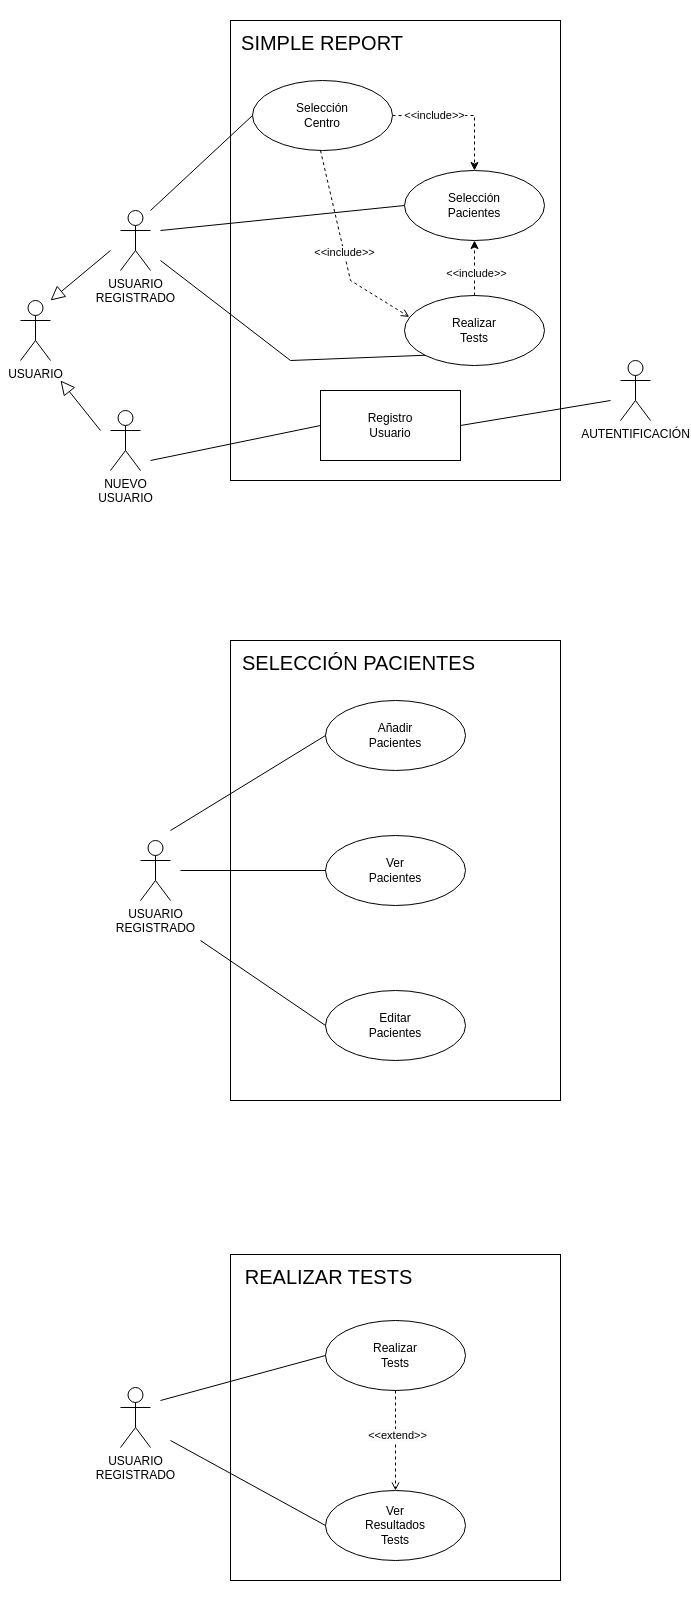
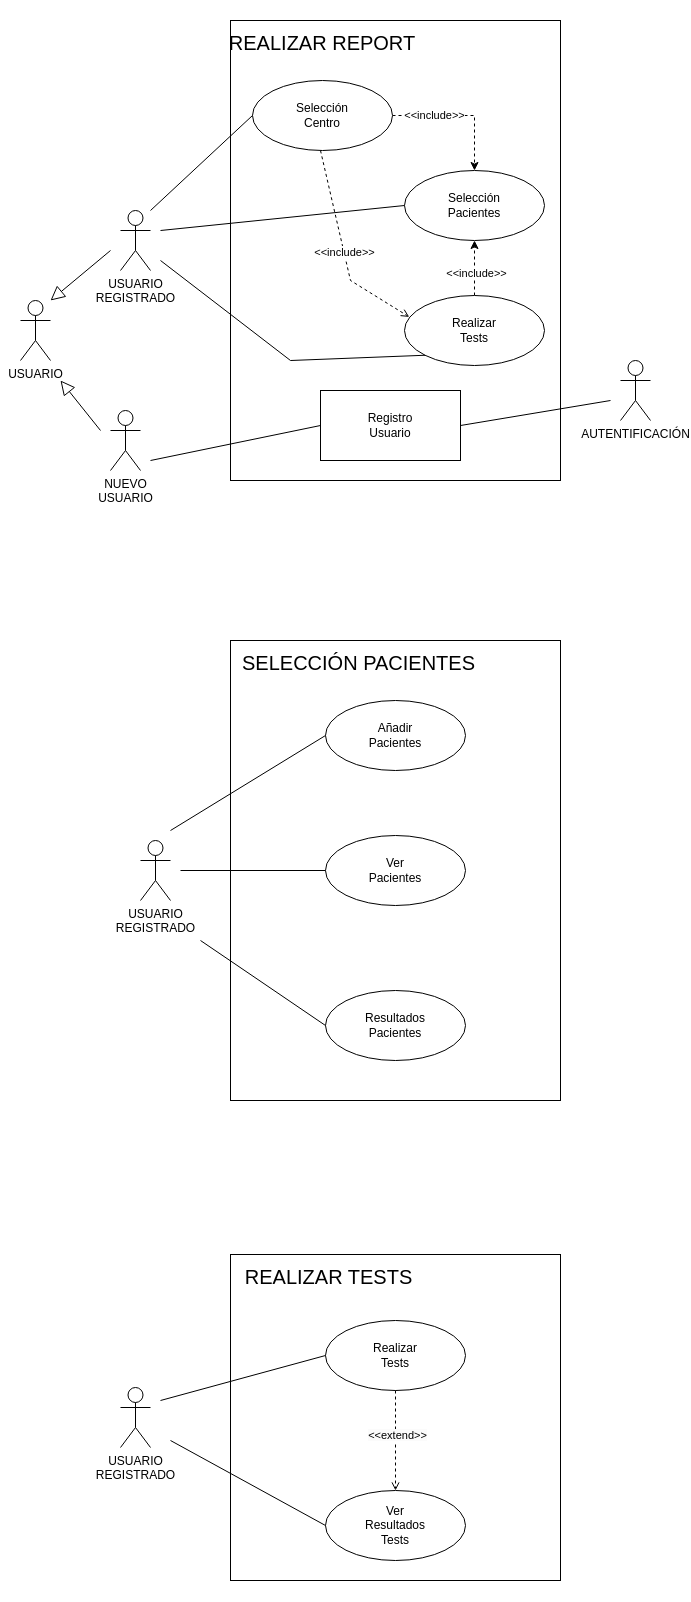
node "SIMPLE REPORT": label "SIMPLE REPORT" -> "REALIZAR REPORT"
node "Editar Pacientes": label "Editar Pacientes" -> "Resultados Pacientes"
